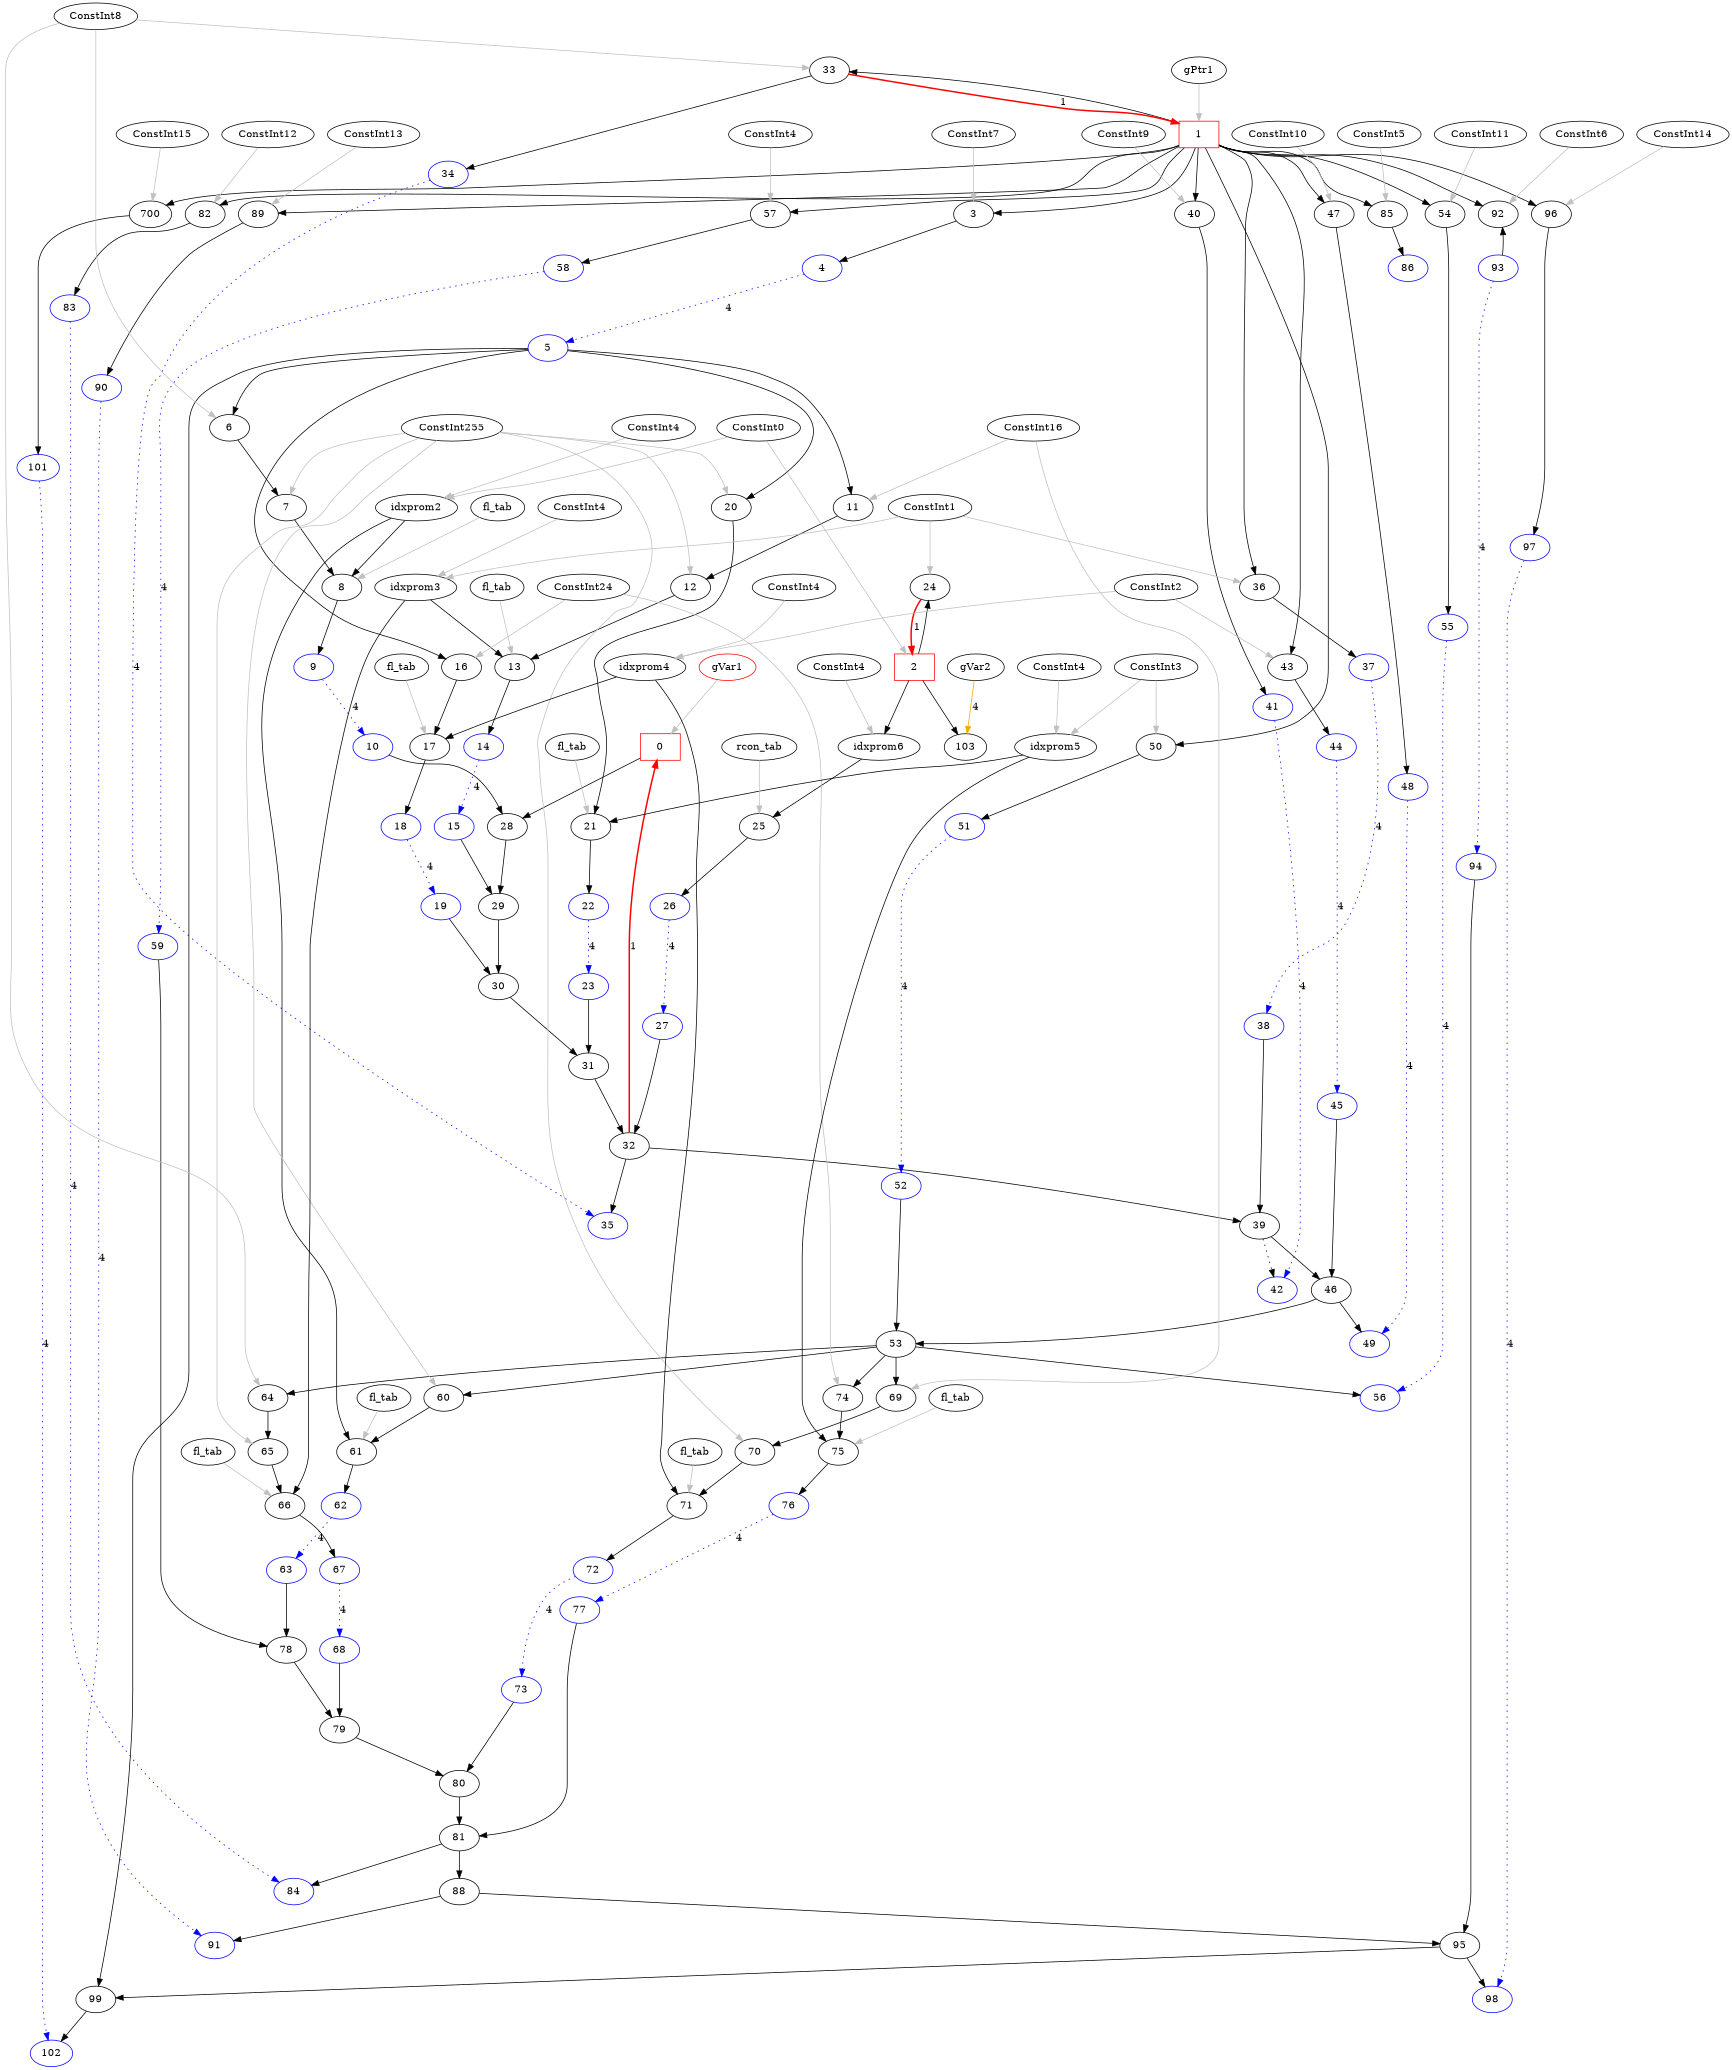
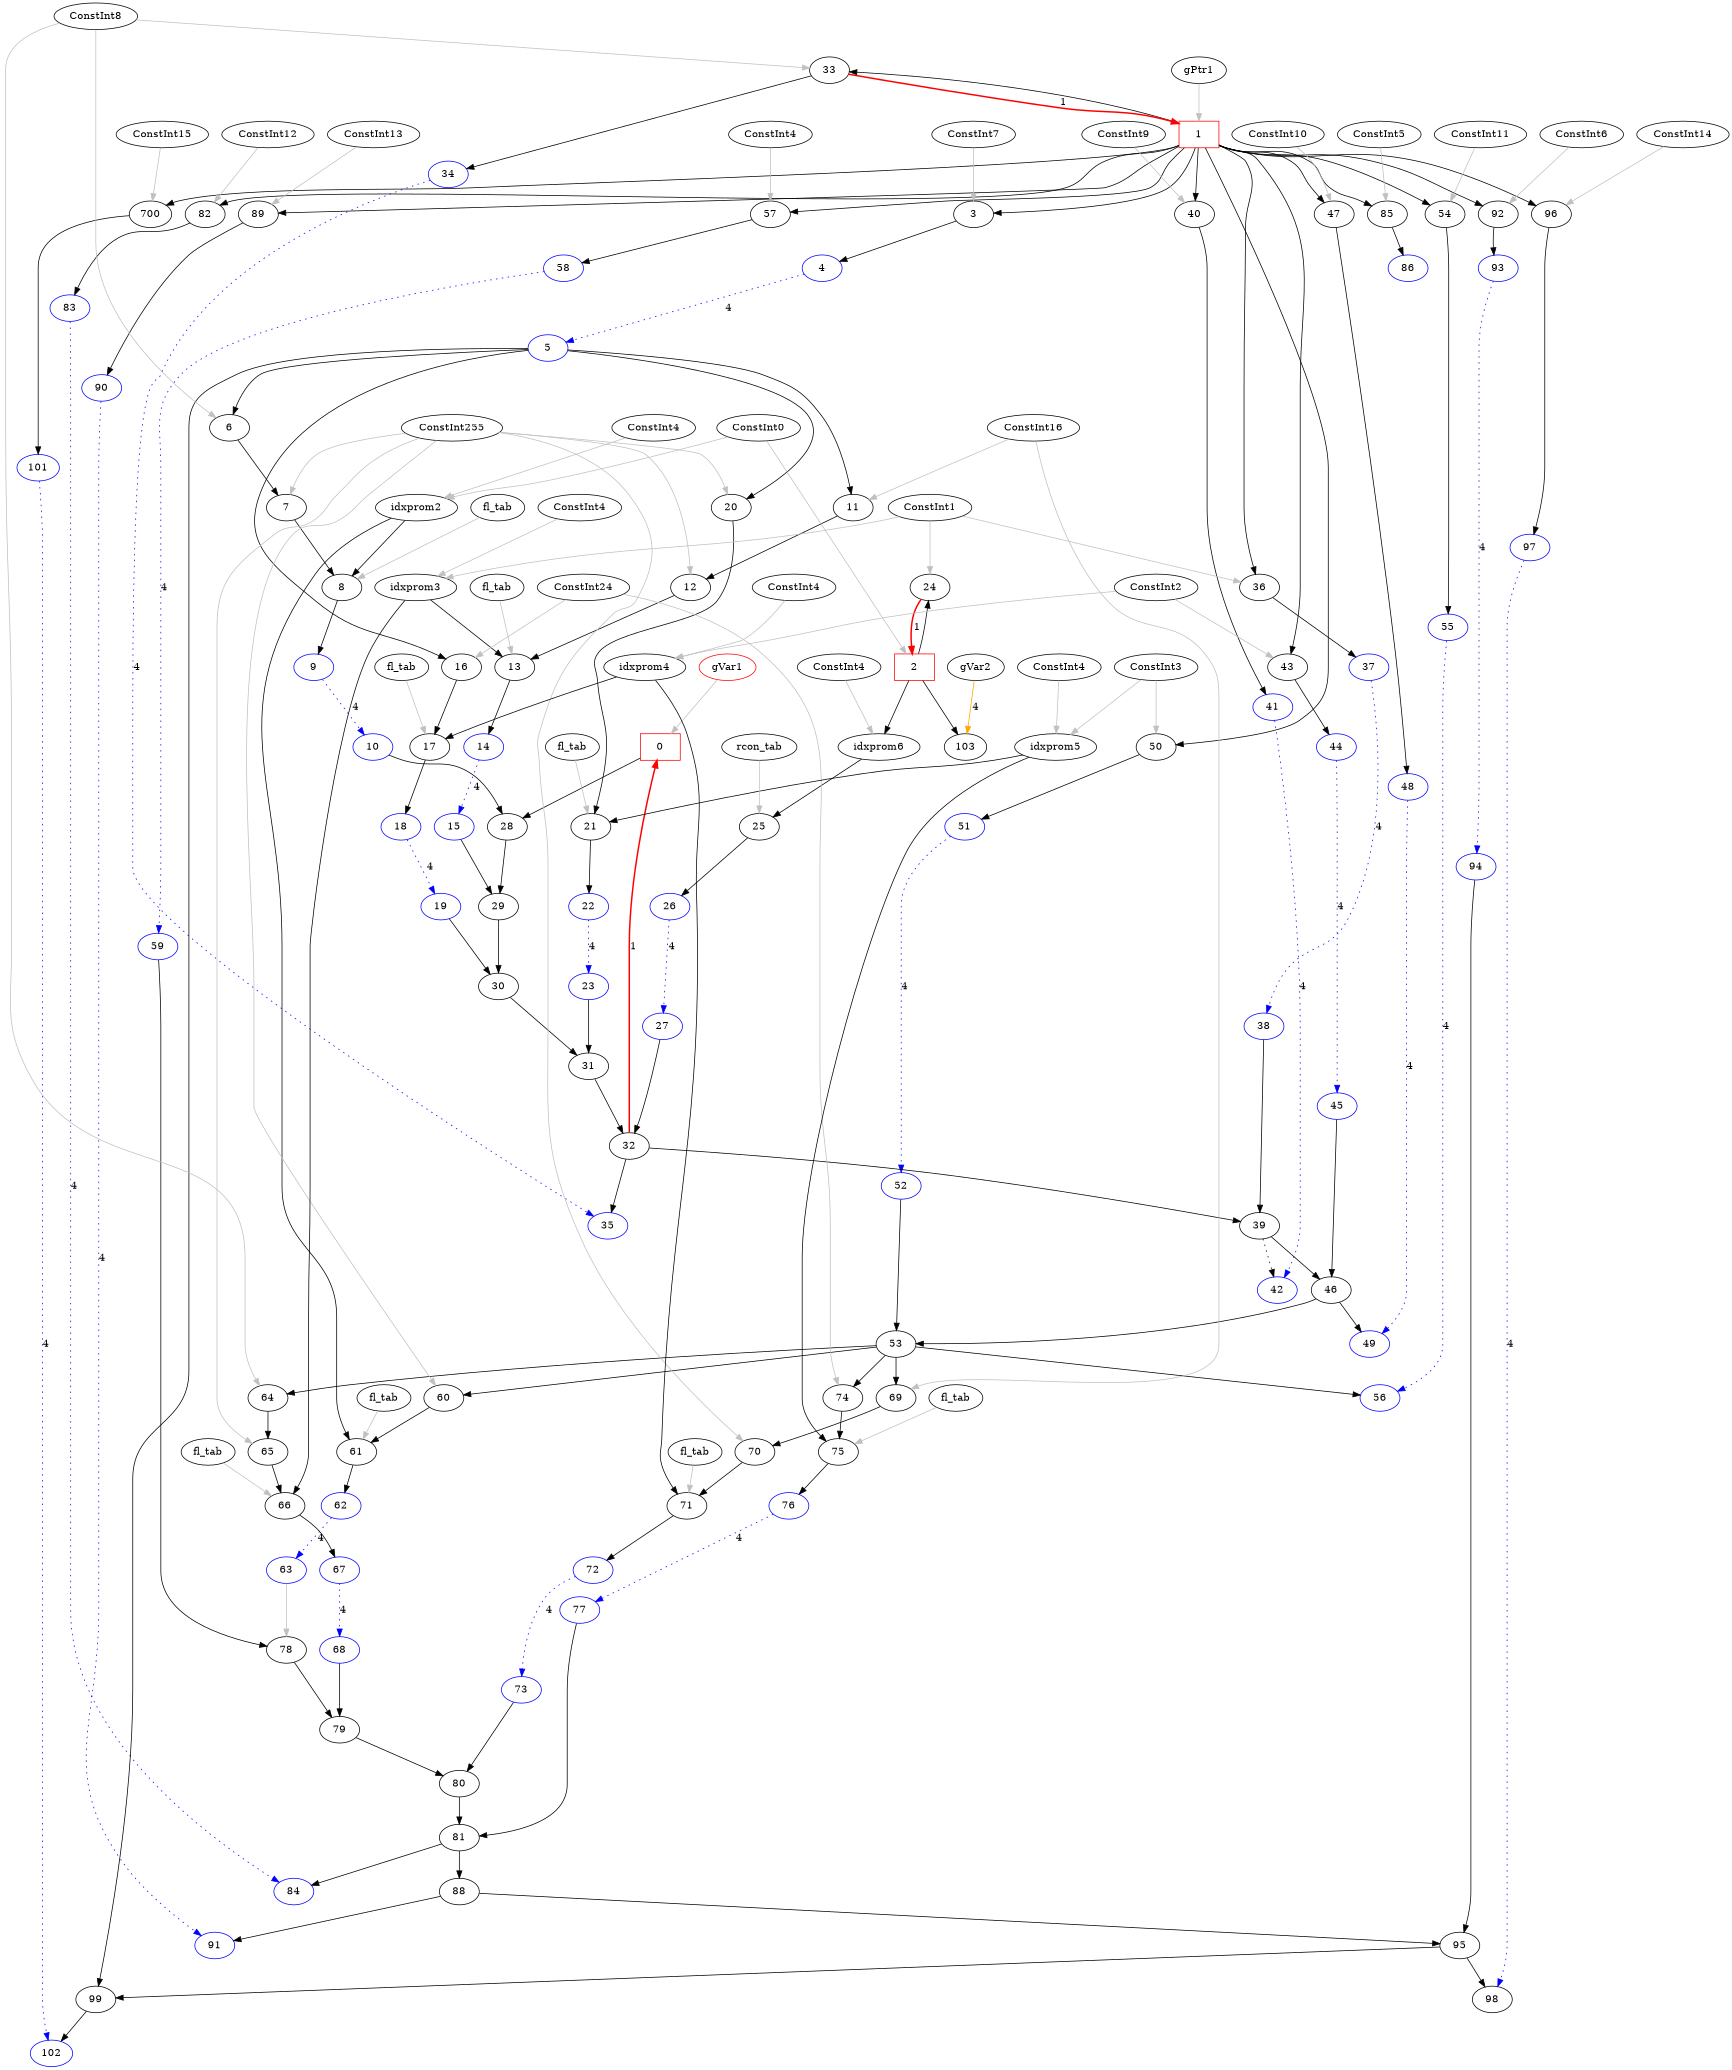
edge "93" -> "92": reversed
edge "63" -> "78": color black -> gray
node "98": color blue -> black
